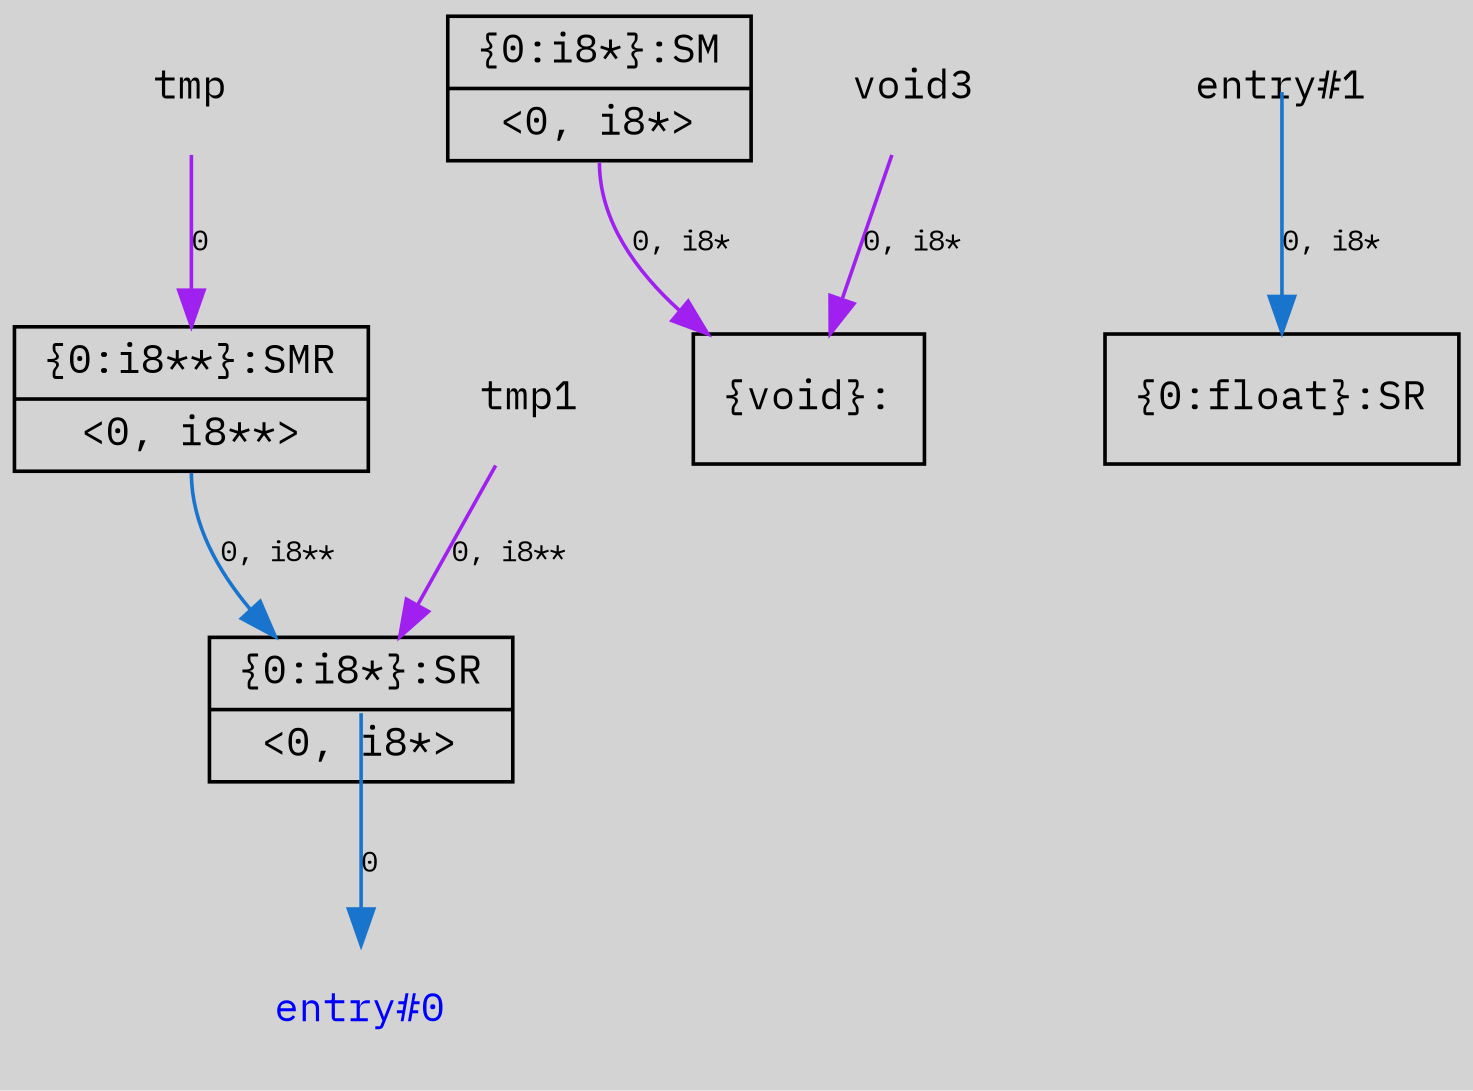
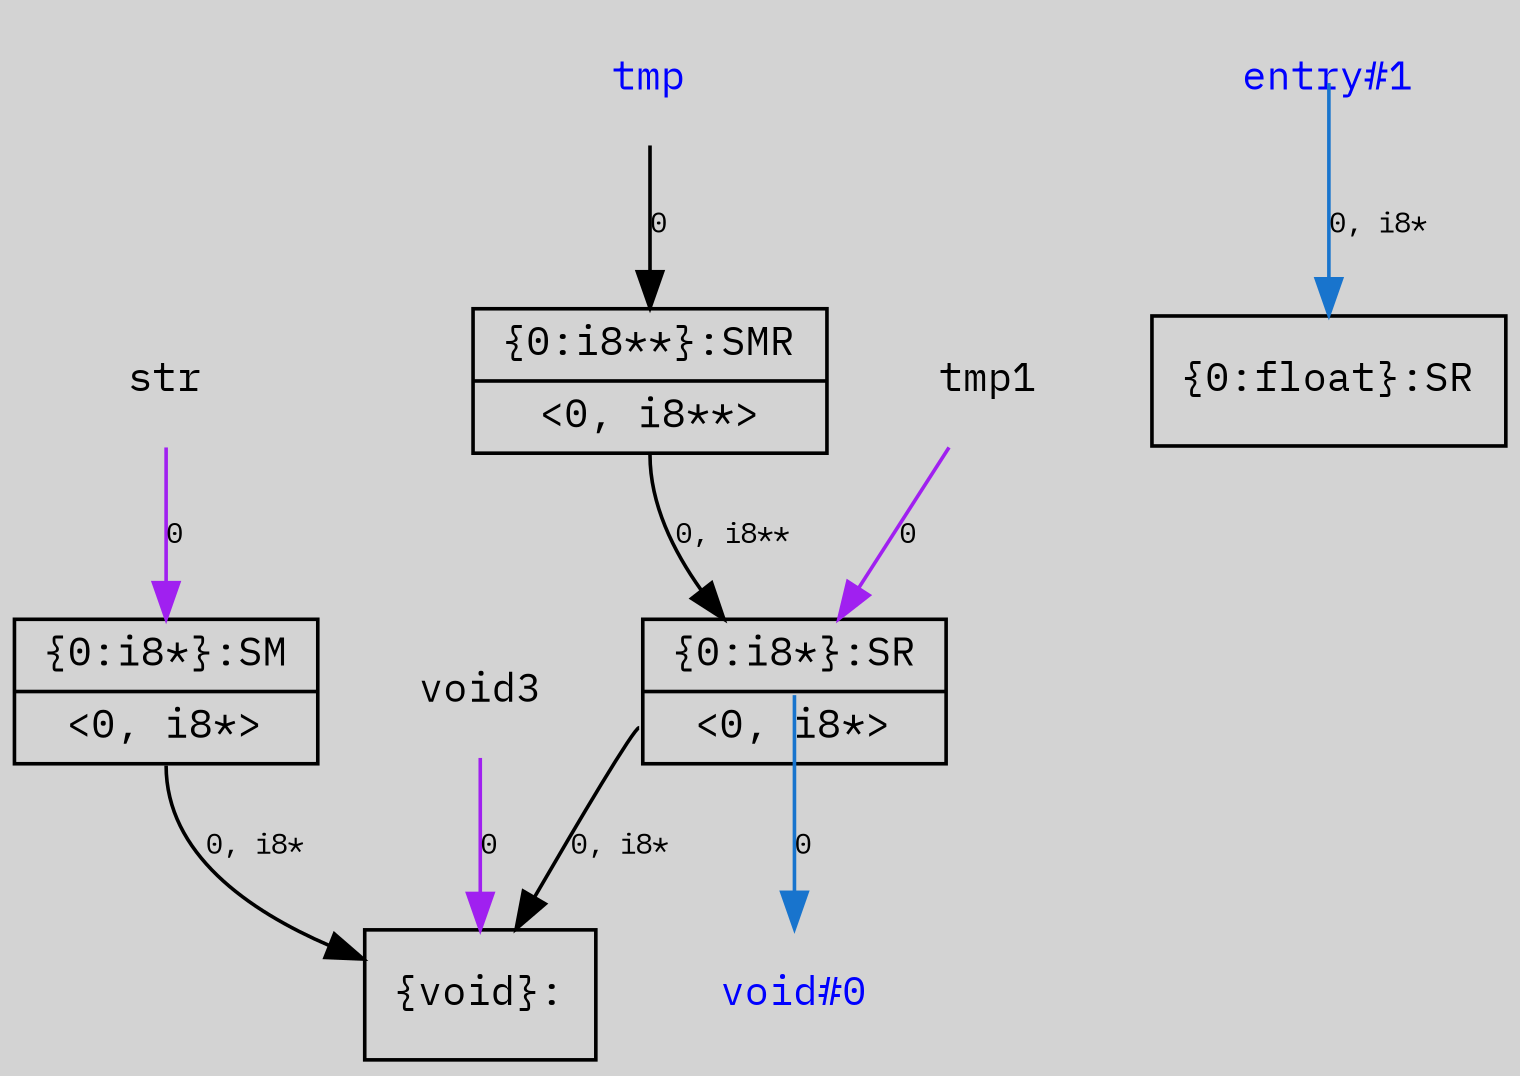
node "tmp": fontcolor black -> blue
node "entry#1": fontcolor black -> blue
edge "tmp" -> "{0:i8**}:SMR": color purple -> black
edge "{0:i8*}:SM" -> "{void}:": color purple -> black
edge "void3" -> "{void}:": label "0, i8*" -> "0"
node "str": added
edge "{0:i8**}:SMR" -> "{0:i8*}:SR": color dodgerblue3 -> black
edge "tmp1" -> "{0:i8*}:SR": label "0, i8**" -> "0"
edge "{0:i8*}:SR" -> "{void}:": added, label "0, i8*"
node "entry#0": label "entry#0" -> "void#0"
